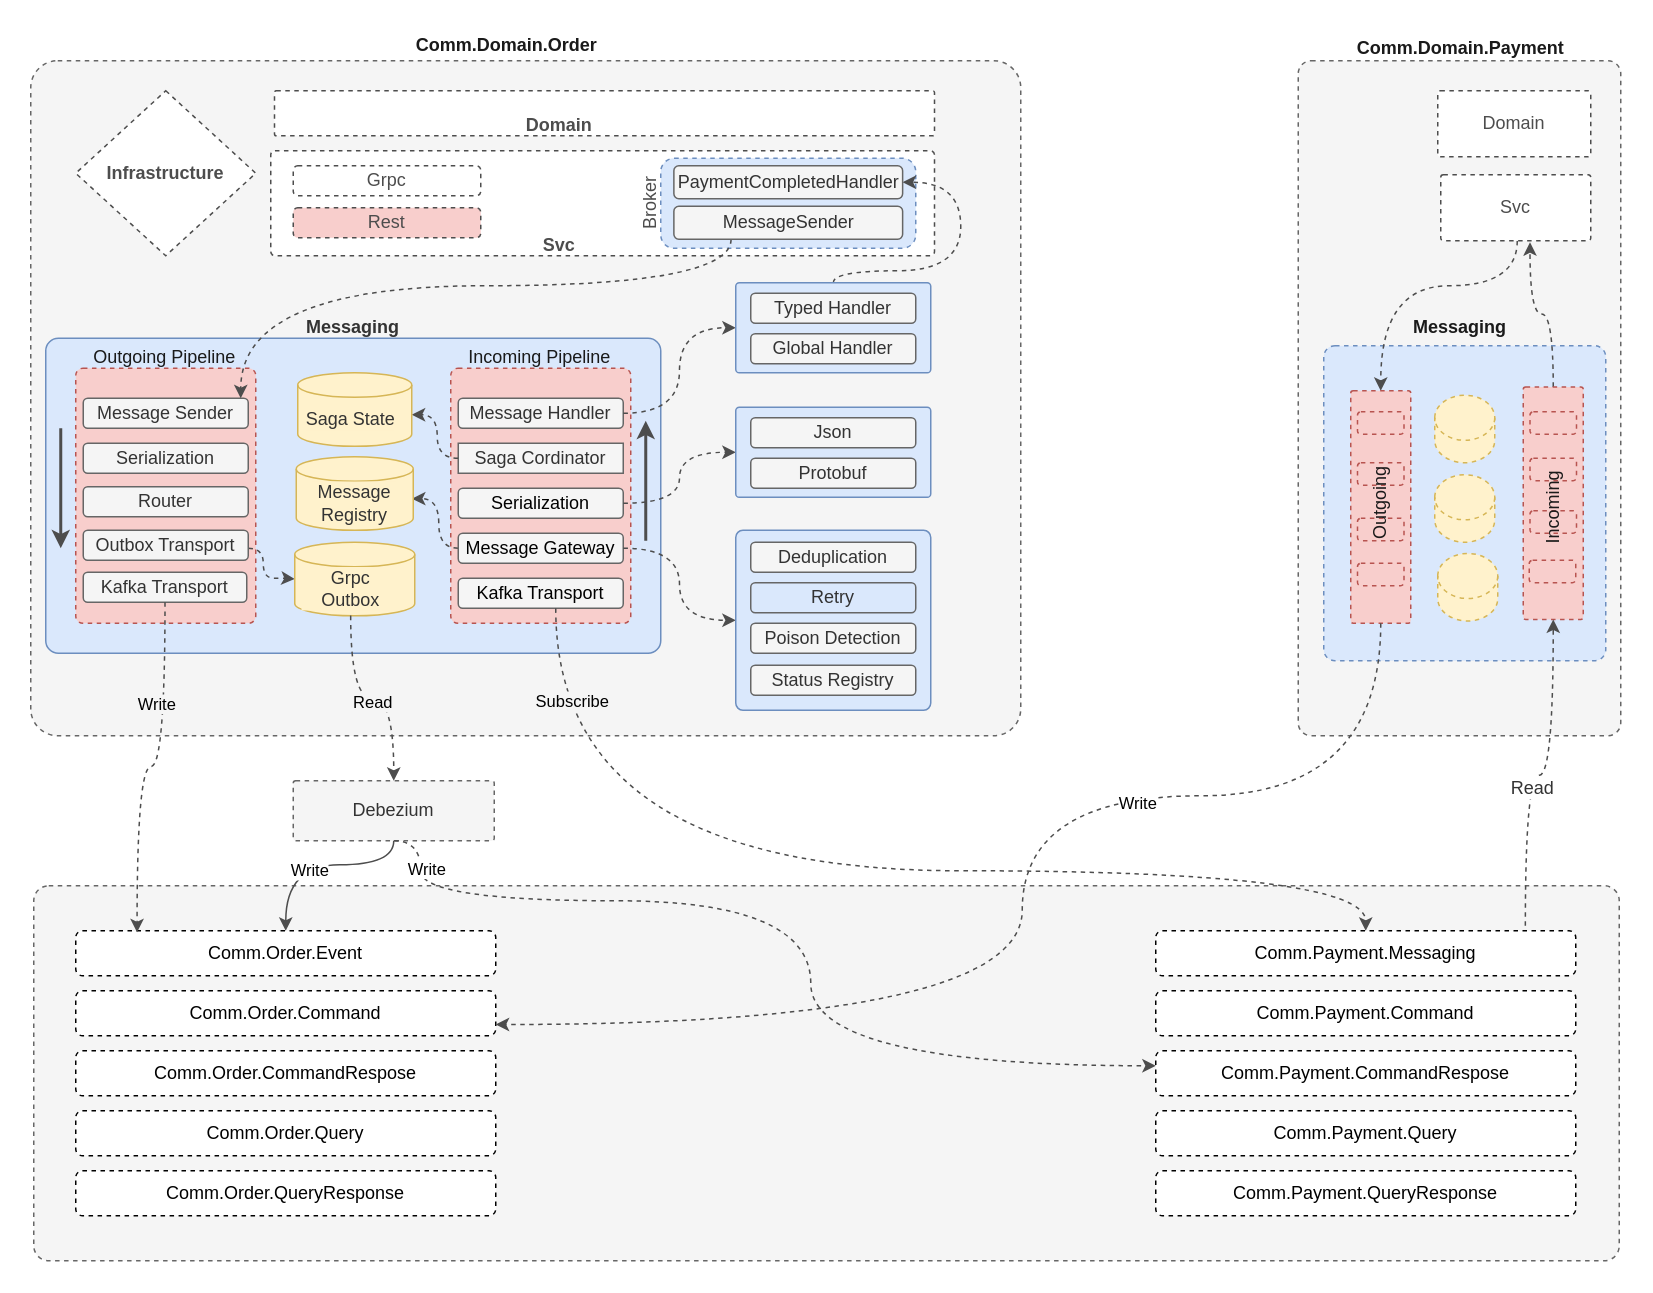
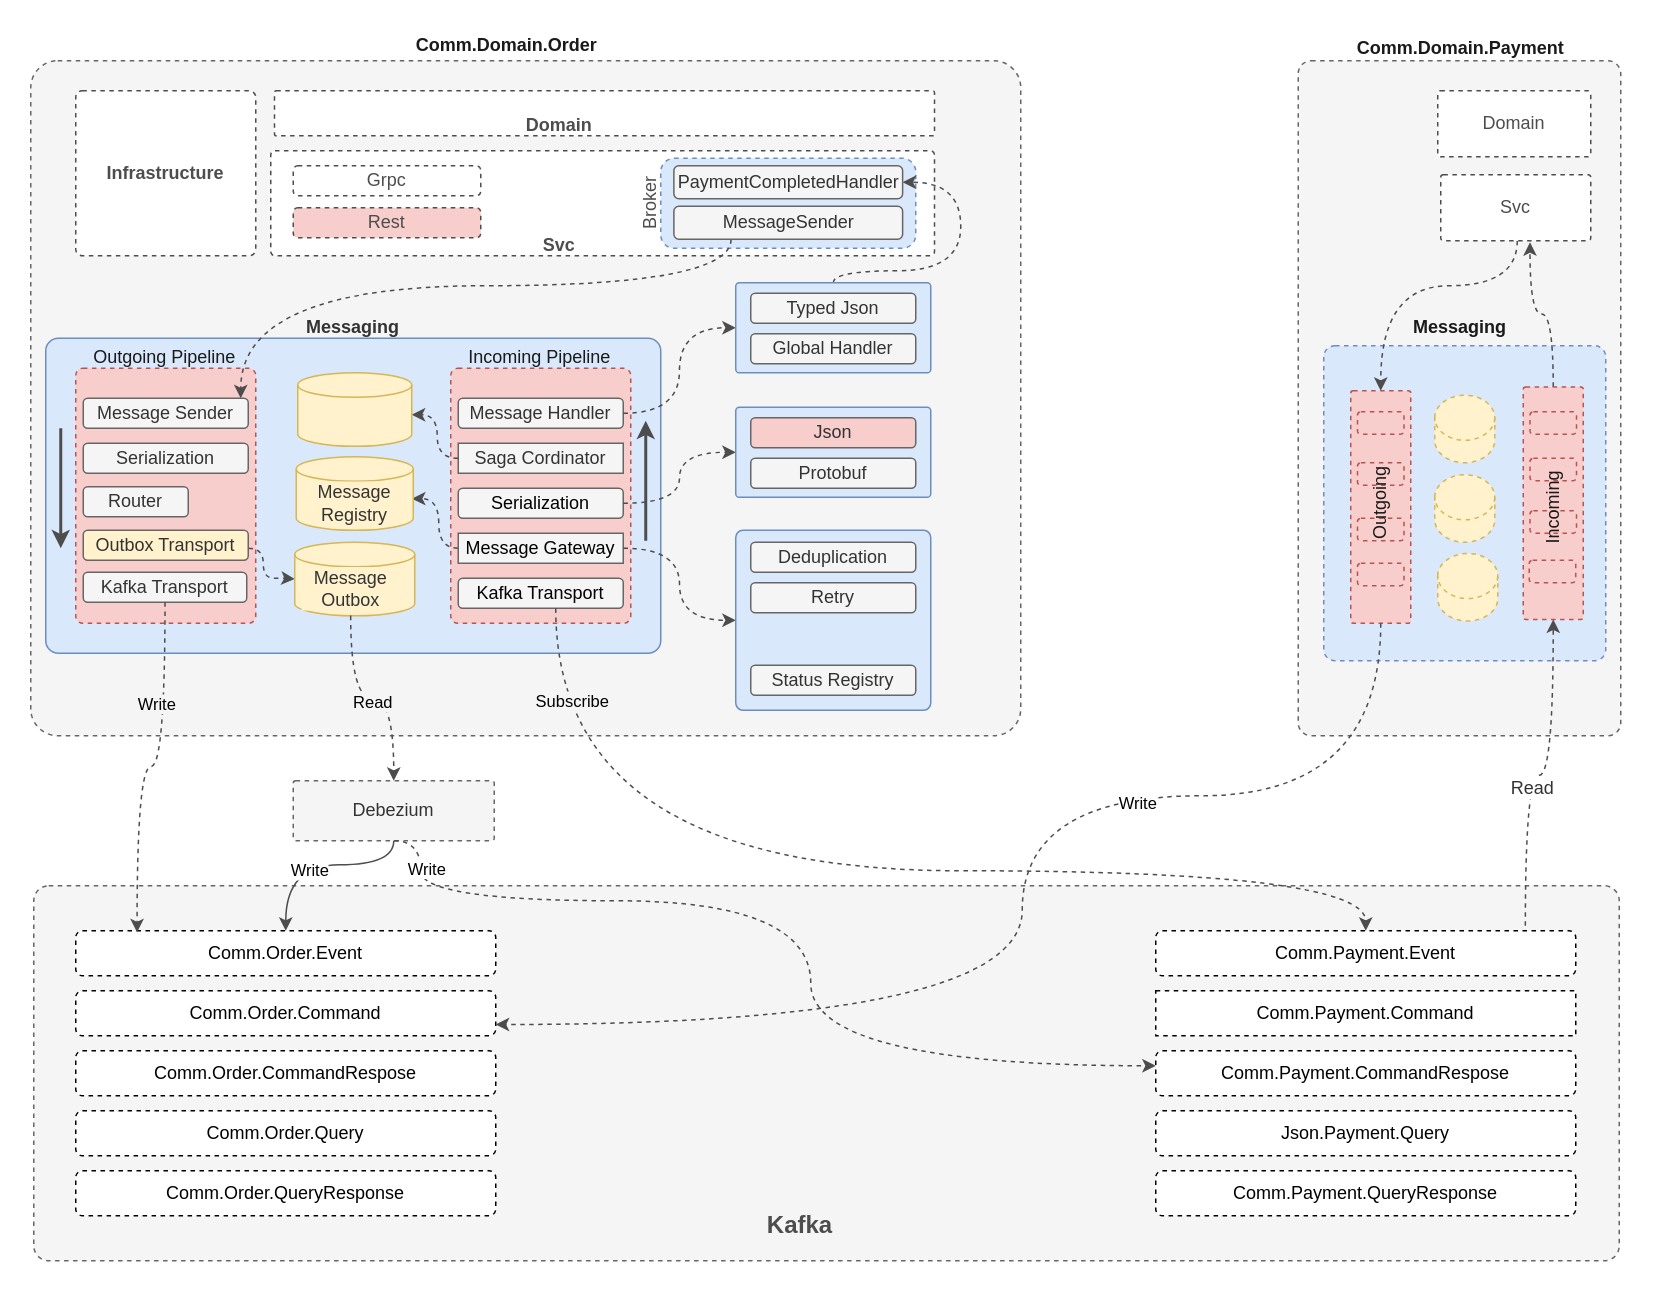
node "Infrastructure": shape diamond -> rounded rectangle
node "Typed Handler": label "Typed Handler" -> "Typed Json"
node "Saga State": removed
node "Json": fillcolor #f5f5f5 -> #f8cecc
node "Router": size 165x30 -> 105x30
node "Outbox Transport": fillcolor #f5f5f5 -> #fff2cc
node "Message Gateway": shape rounded rectangle -> rectangle
node "Grpc Outbox": label "Grpc Outbox" -> "Message Outbox"
node "Retry": fillcolor #dae8fc -> #f5f5f5
node "Poison Detection": removed
node "Comm.Payment.Messaging": label "Comm.Payment.Messaging" -> "Comm.Payment.Event"
node "Comm.Payment.Command": shape rounded rectangle -> rectangle
node "Comm.Payment.Query": label "Comm.Payment.Query" -> "Json.Payment.Query"
node "Kafka": added
